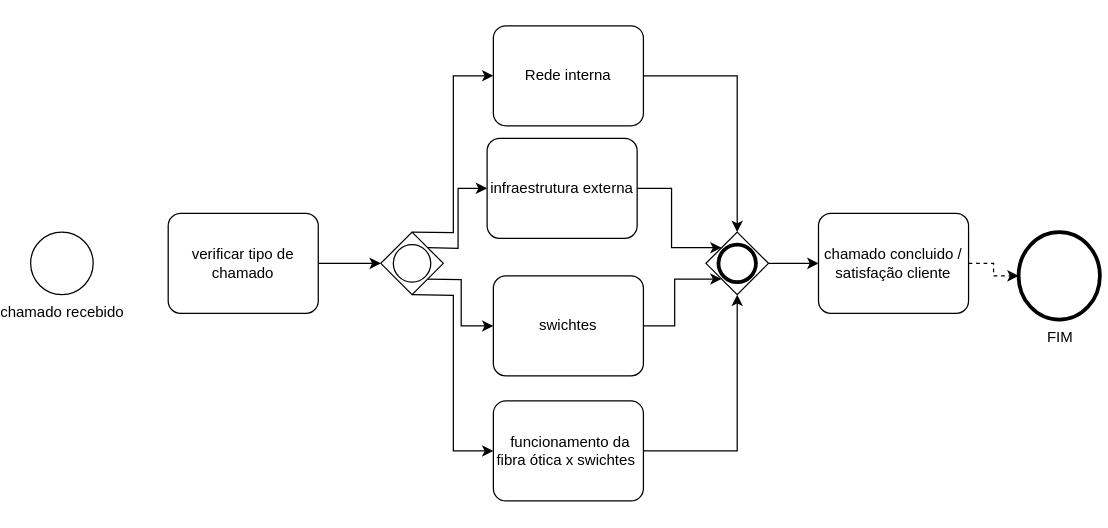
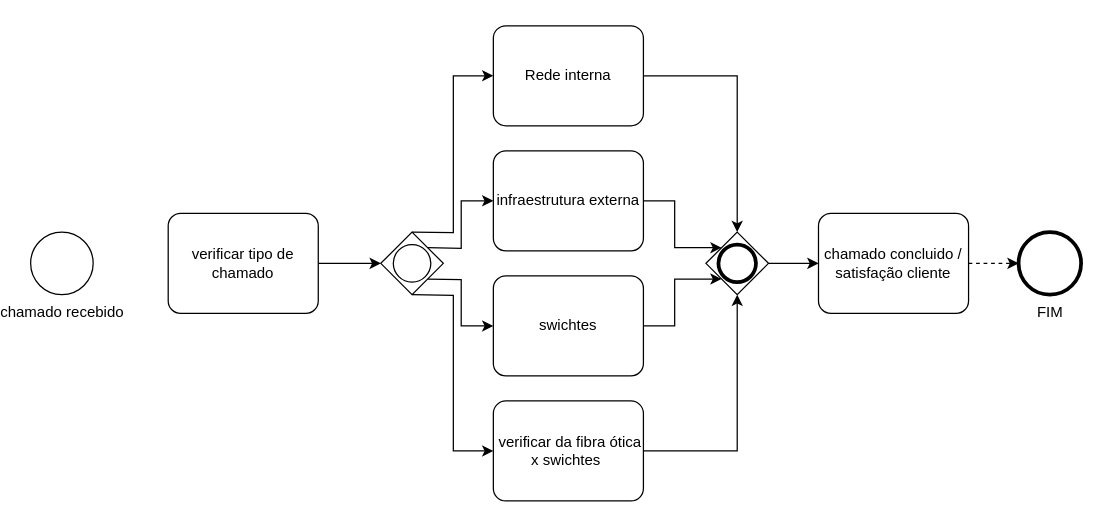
node "infraestrutura externa": moved (562, 188) -> (568, 201)
node "FIM": size 81x88 -> 63x63
node "funcionamento da fibra ótica x swichtes": label "funcionamento da fibra ótica x swichtes" -> "verificar da fibra ótica x swichtes"
